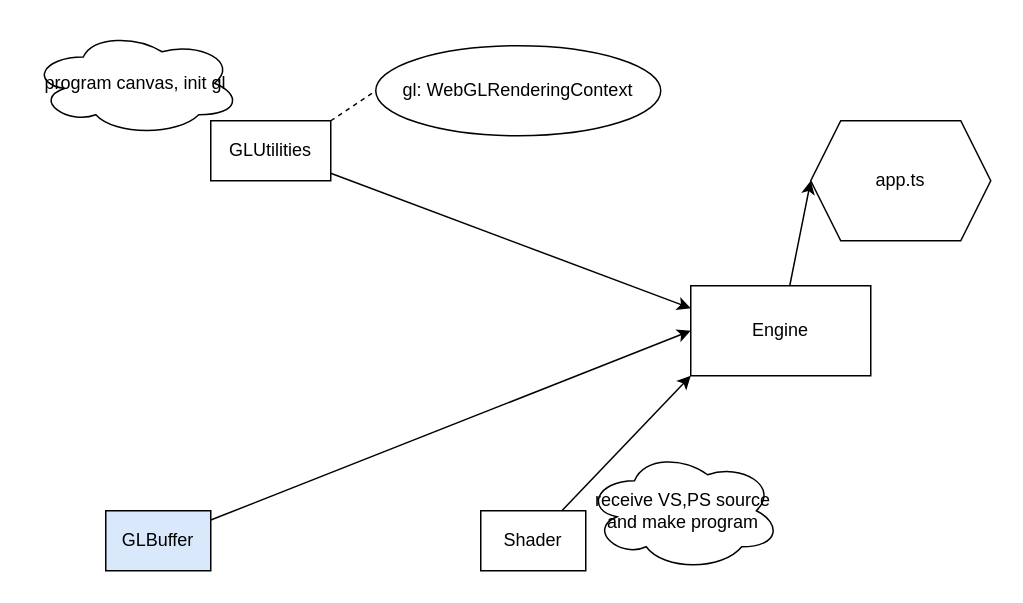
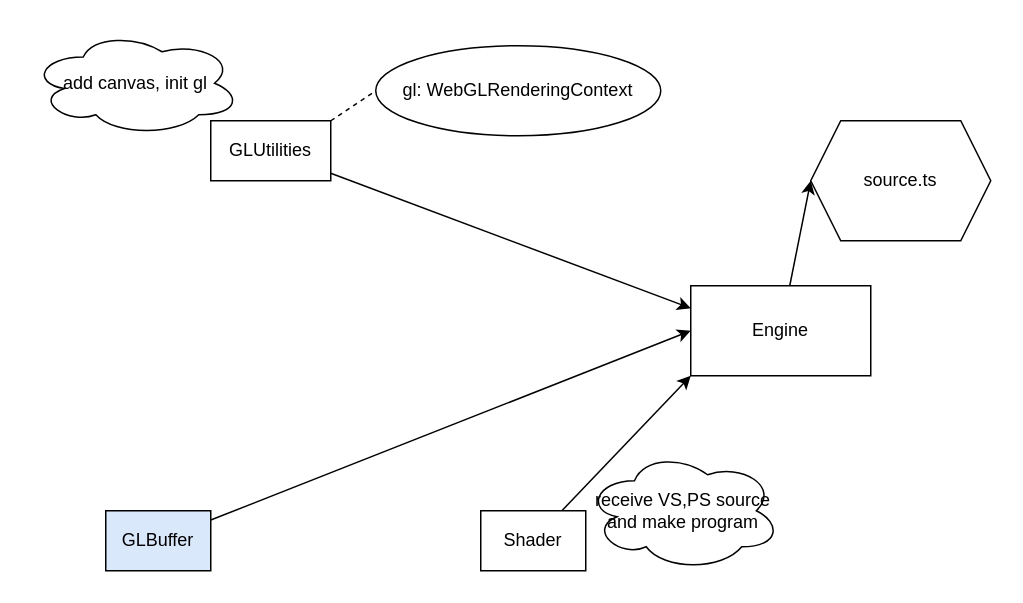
node "program canvas, init gl": label "program canvas, init gl" -> "add canvas, init gl"
node "app.ts": label "app.ts" -> "source.ts"
